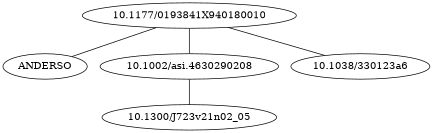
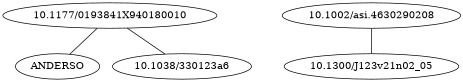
edge "10.1177/0193841X940180010" -- "10.1002/asi.4630290208": removed
node "10.1300/J723v21n02_05": label "10.1300/J723v21n02_05" -> "10.1300/J123v21n02_05"
